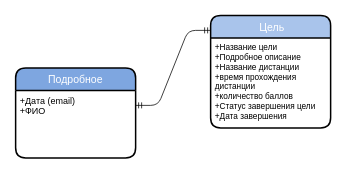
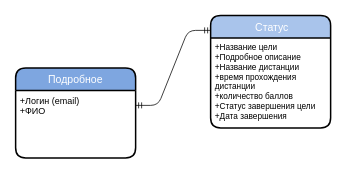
node "Цель": label "Цель" -> "Статус"
node "+Дата (email) +ФИО": label "+Дата (email) +ФИО" -> "+Логин (email) +ФИО"
